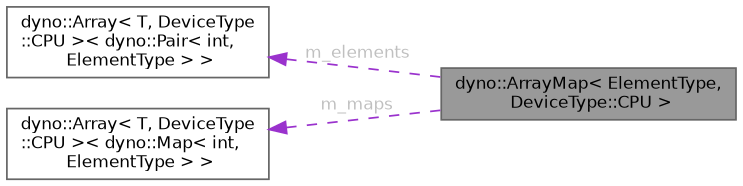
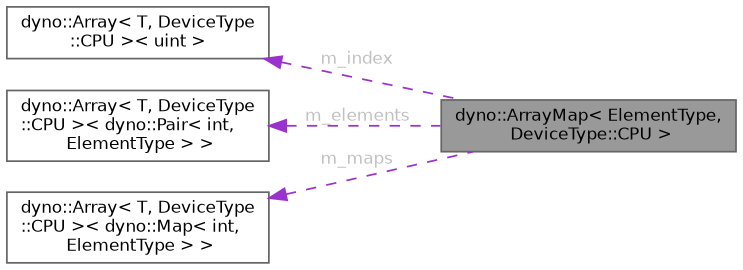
node "dyno::Array< T, DeviceType ::CPU >< uint >": added
